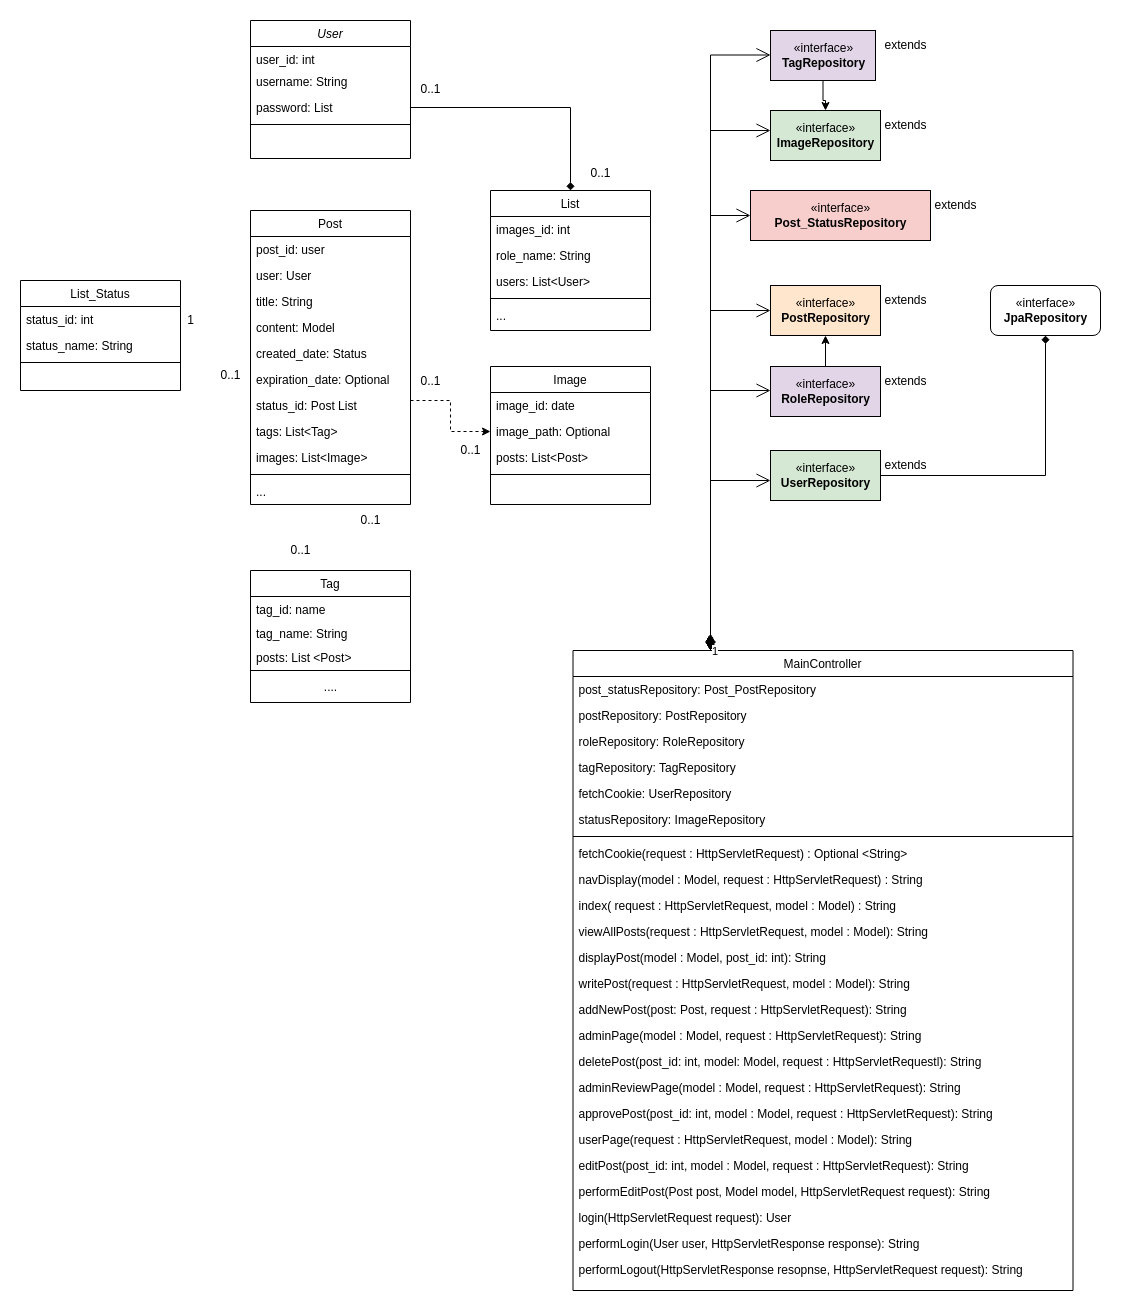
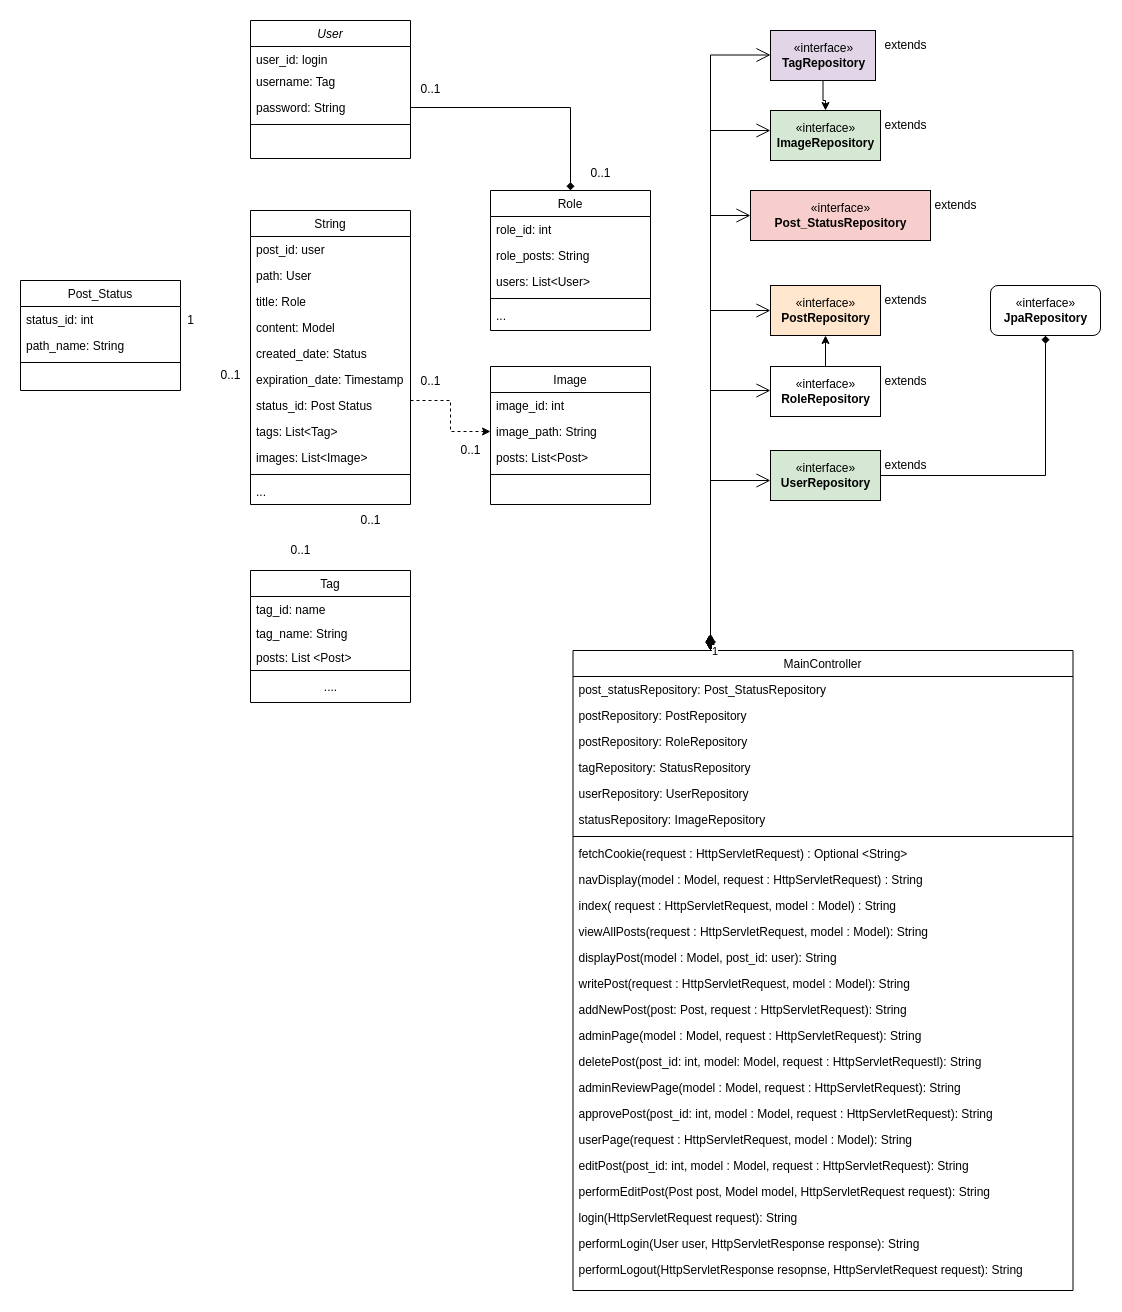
node "user_id: int": label "user_id: int" -> "user_id: login"
node "username: String": label "username: String" -> "username: Tag"
node "password: List": label "password: List" -> "password: String"
node "List": label "List" -> "Role"
node "Post": label "Post" -> "String"
node "images_id: int": label "images_id: int" -> "role_id: int"
node "role_name: String": label "role_name: String" -> "role_posts: String"
node "user: User": label "user: User" -> "path: User"
node "List_Status": label "List_Status" -> "Post_Status"
node "title: String": label "title: String" -> "title: Role"
node "status_name: String": label "status_name: String" -> "path_name: String"
node "expiration_date: Optional": label "expiration_date: Optional" -> "expiration_date: Timestamp"
node "«interface» RoleRepository": fillcolor #e1d5e7 -> #ffffff
node "status_id: Post List": label "status_id: Post List" -> "status_id: Post Status"
node "image_id: date": label "image_id: date" -> "image_id: int"
node "image_path: Optional": label "image_path: Optional" -> "image_path: String"
node "post_statusRepository: Post_PostRepository": label "post_statusRepository: Post_PostRepository" -> "post_statusRepository: Post_StatusRepository"
node "roleRepository: RoleRepository": label "roleRepository: RoleRepository" -> "postRepository: RoleRepository"
node "tagRepository: TagRepository": label "tagRepository: TagRepository" -> "tagRepository: StatusRepository"
node "fetchCookie: UserRepository": label "fetchCookie: UserRepository" -> "userRepository: UserRepository"
node "displayPost(model : Model, post_id: int): String": label "displayPost(model : Model, post_id: int): String" -> "displayPost(model : Model, post_id: user): String"
node "login(HttpServletRequest request): User": label "login(HttpServletRequest request): User" -> "login(HttpServletRequest request): String"
